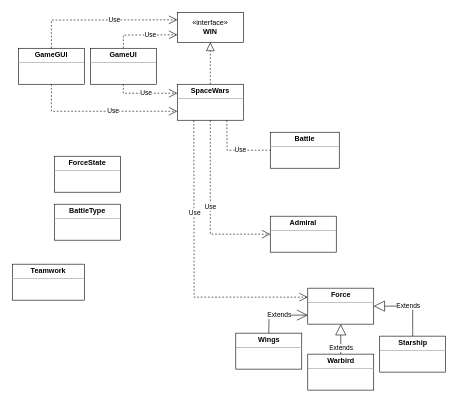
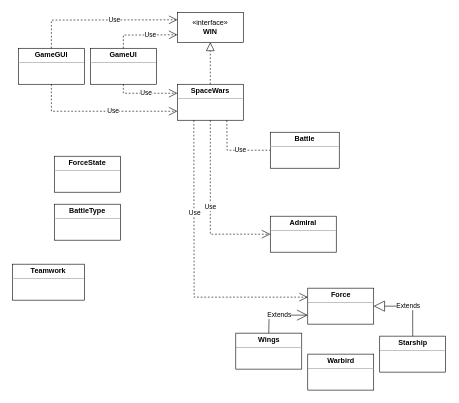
edge "Warbird" -> "Force": removed, label "Extends"
